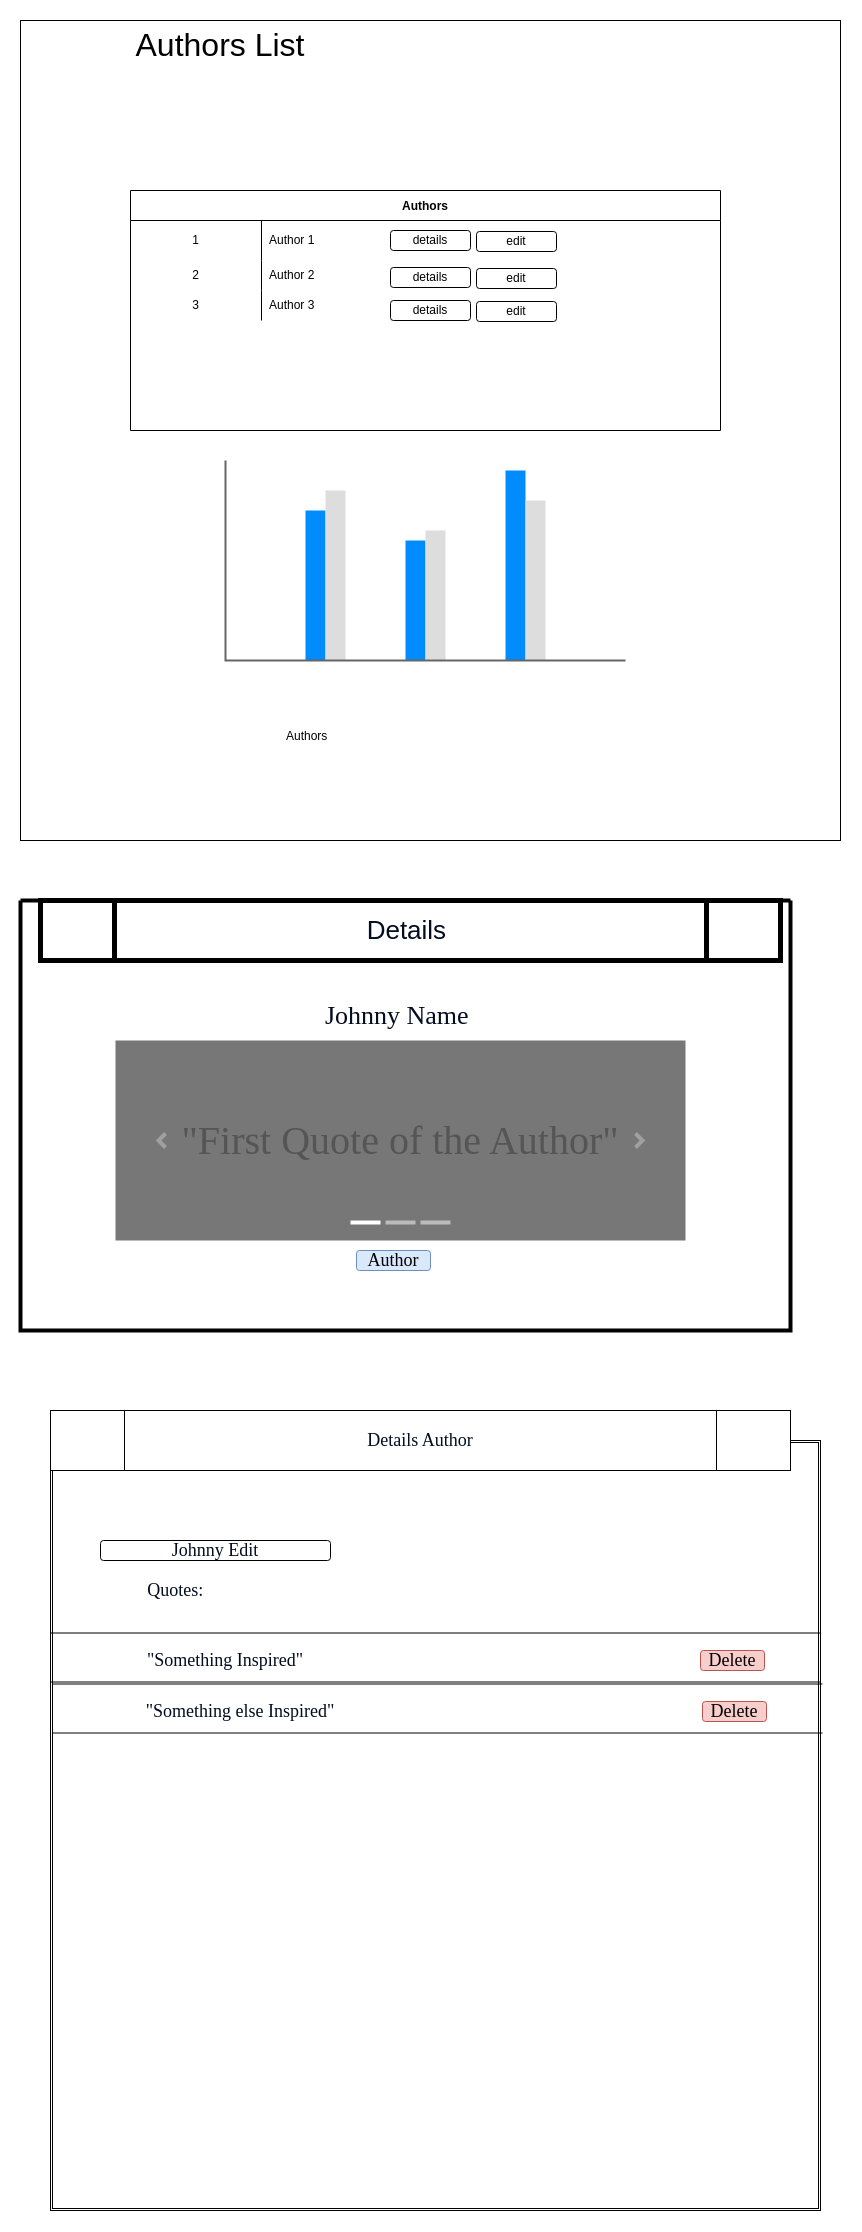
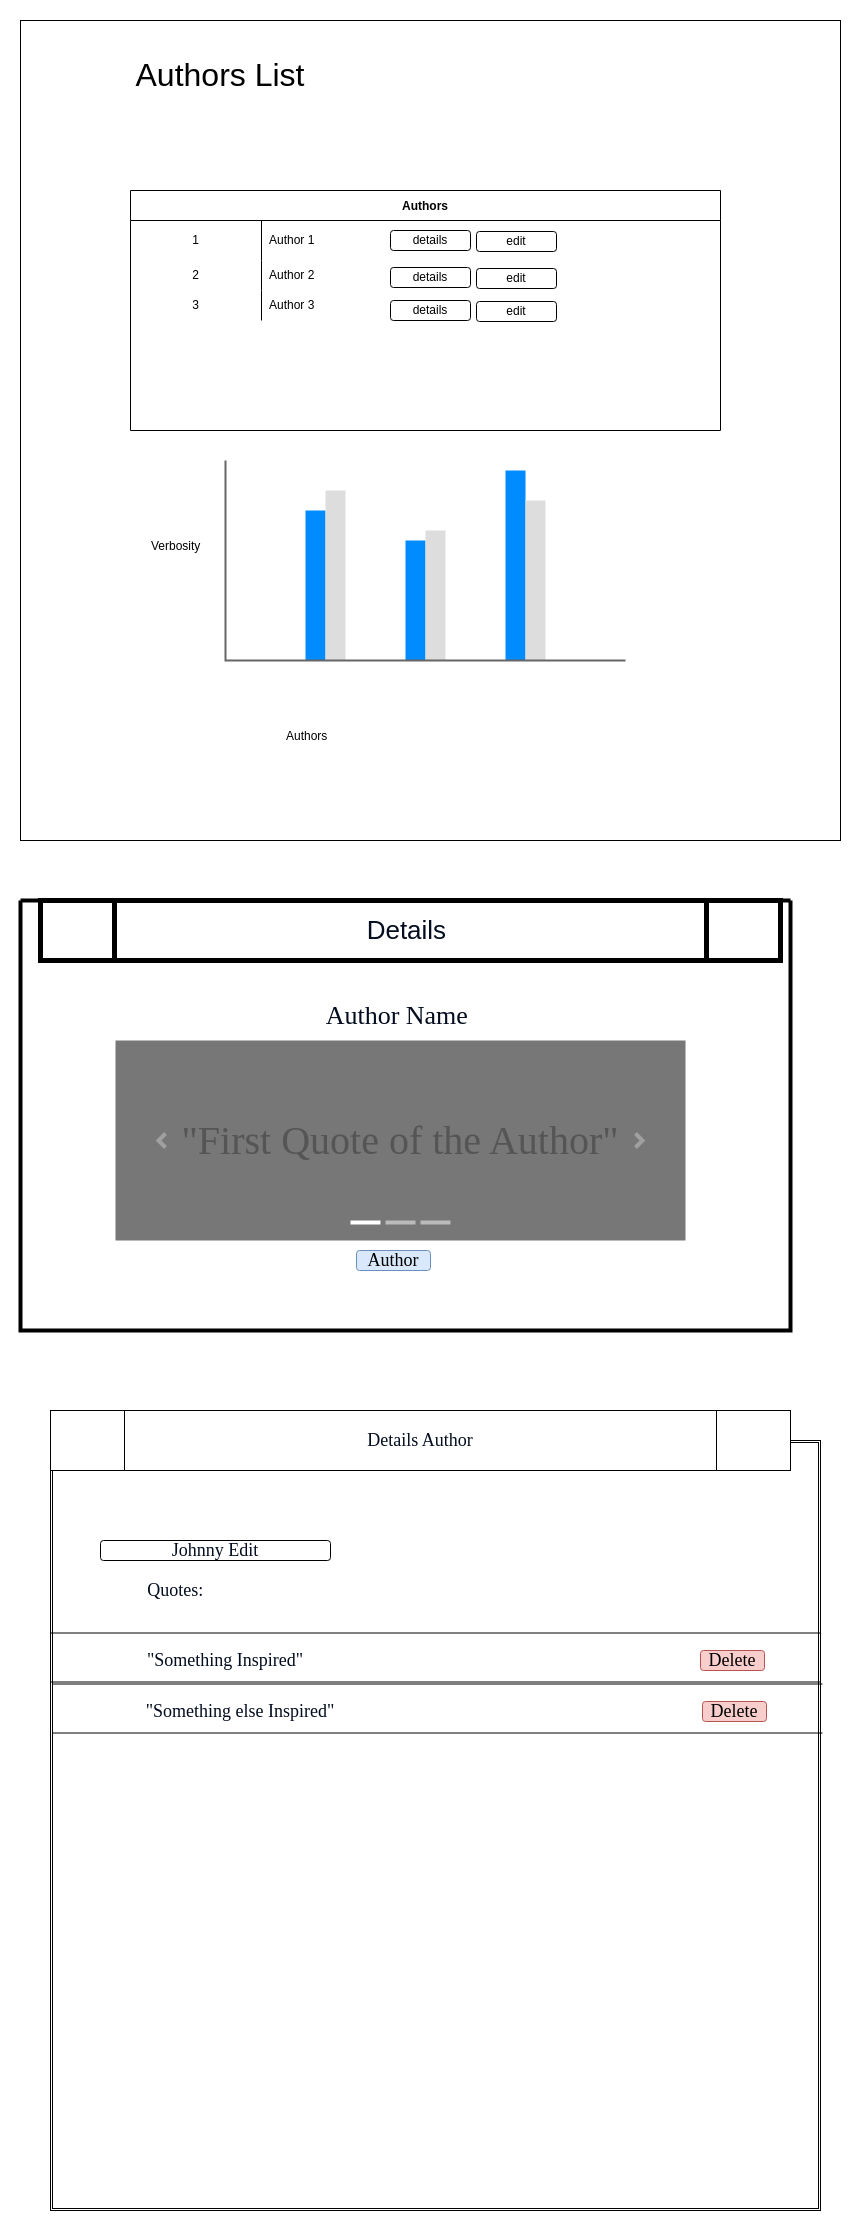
node "Authors List": moved (221, 46) -> (221, 76)
node "Verbosity": added
node "Johnny Name": label "Johnny Name" -> "Author Name"
